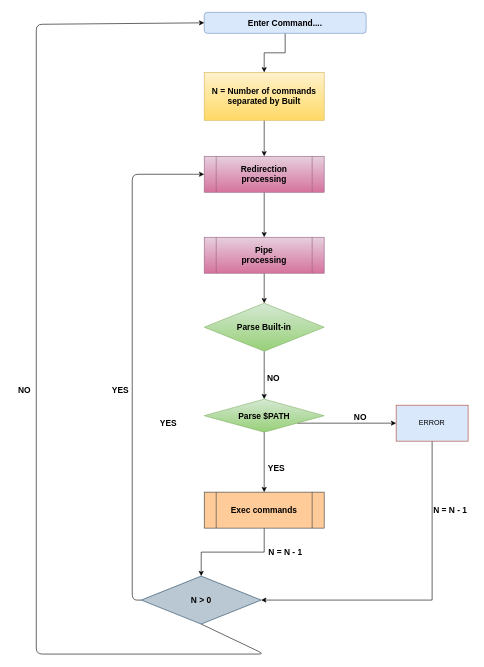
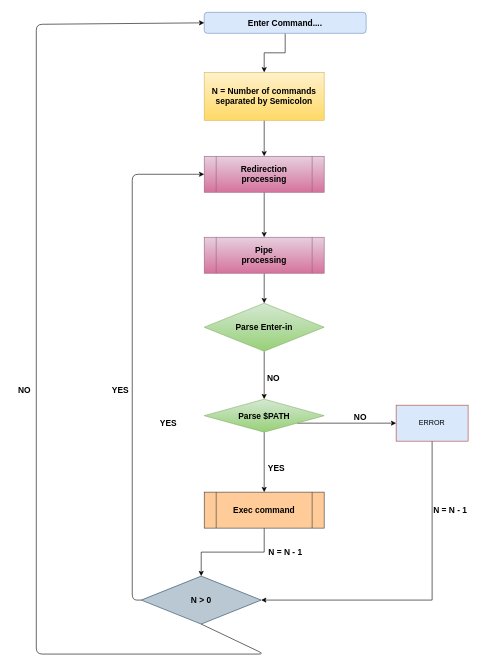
node "N = Number of commands separated by Built": label "N = Number of commands separated by Built" -> "N = Number of commands separated by Semicolon"
node "Parse Built-in": label "Parse Built-in" -> "Parse Enter-in"
node "Exec commands": label "Exec commands" -> "Exec command"
